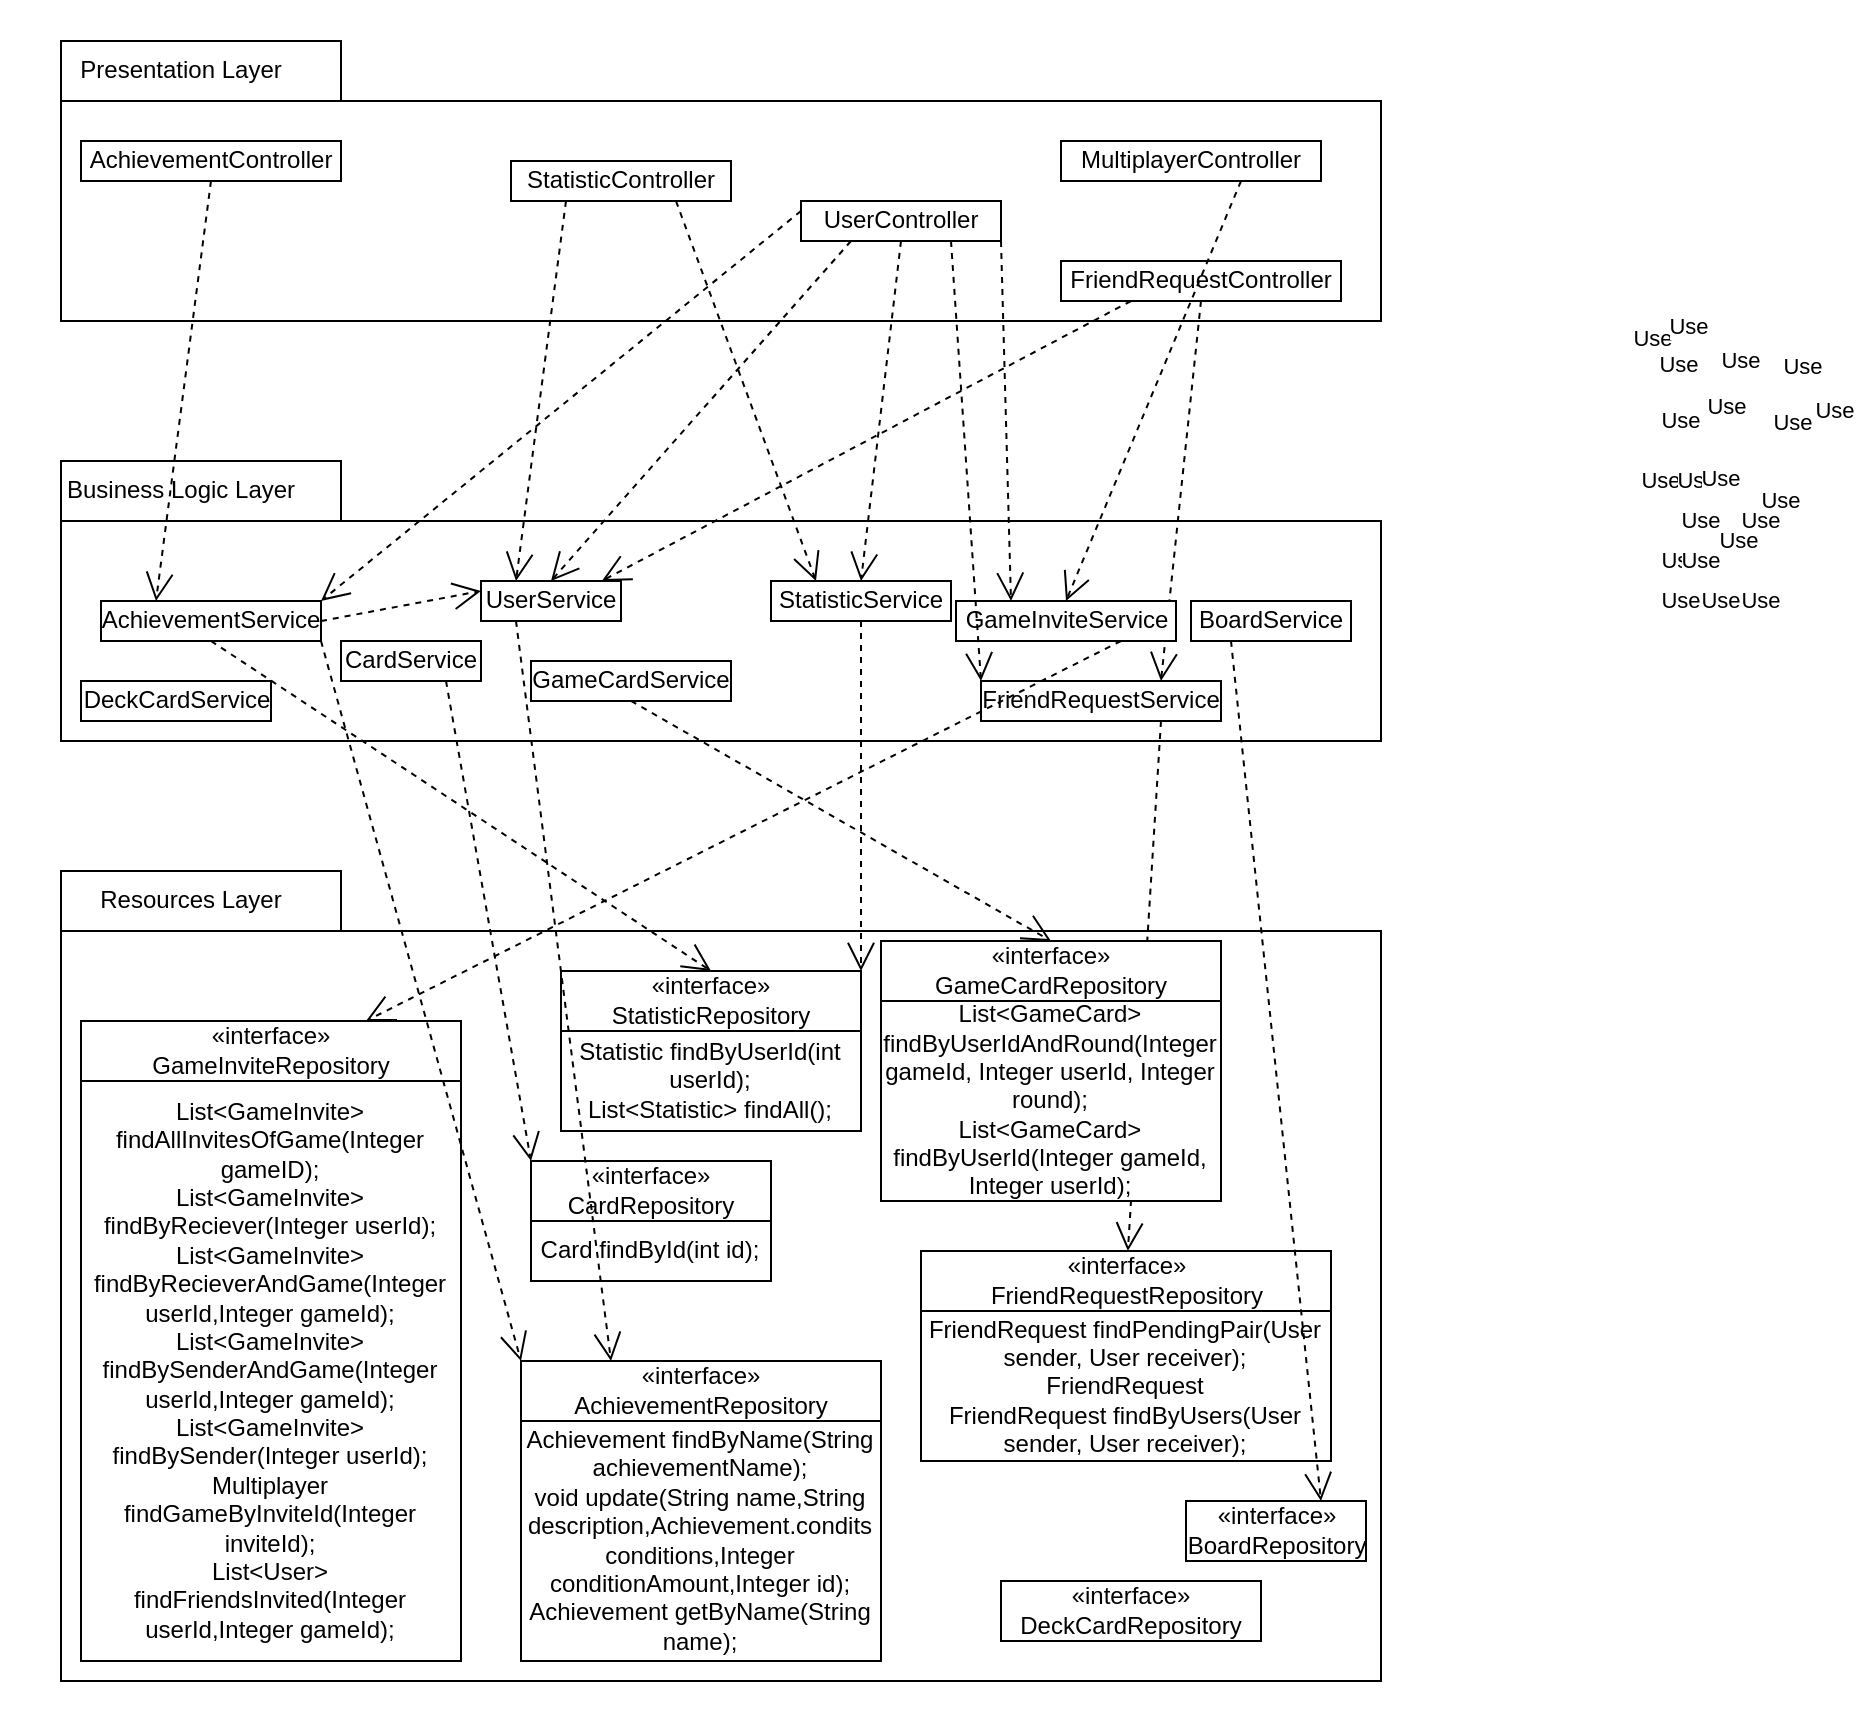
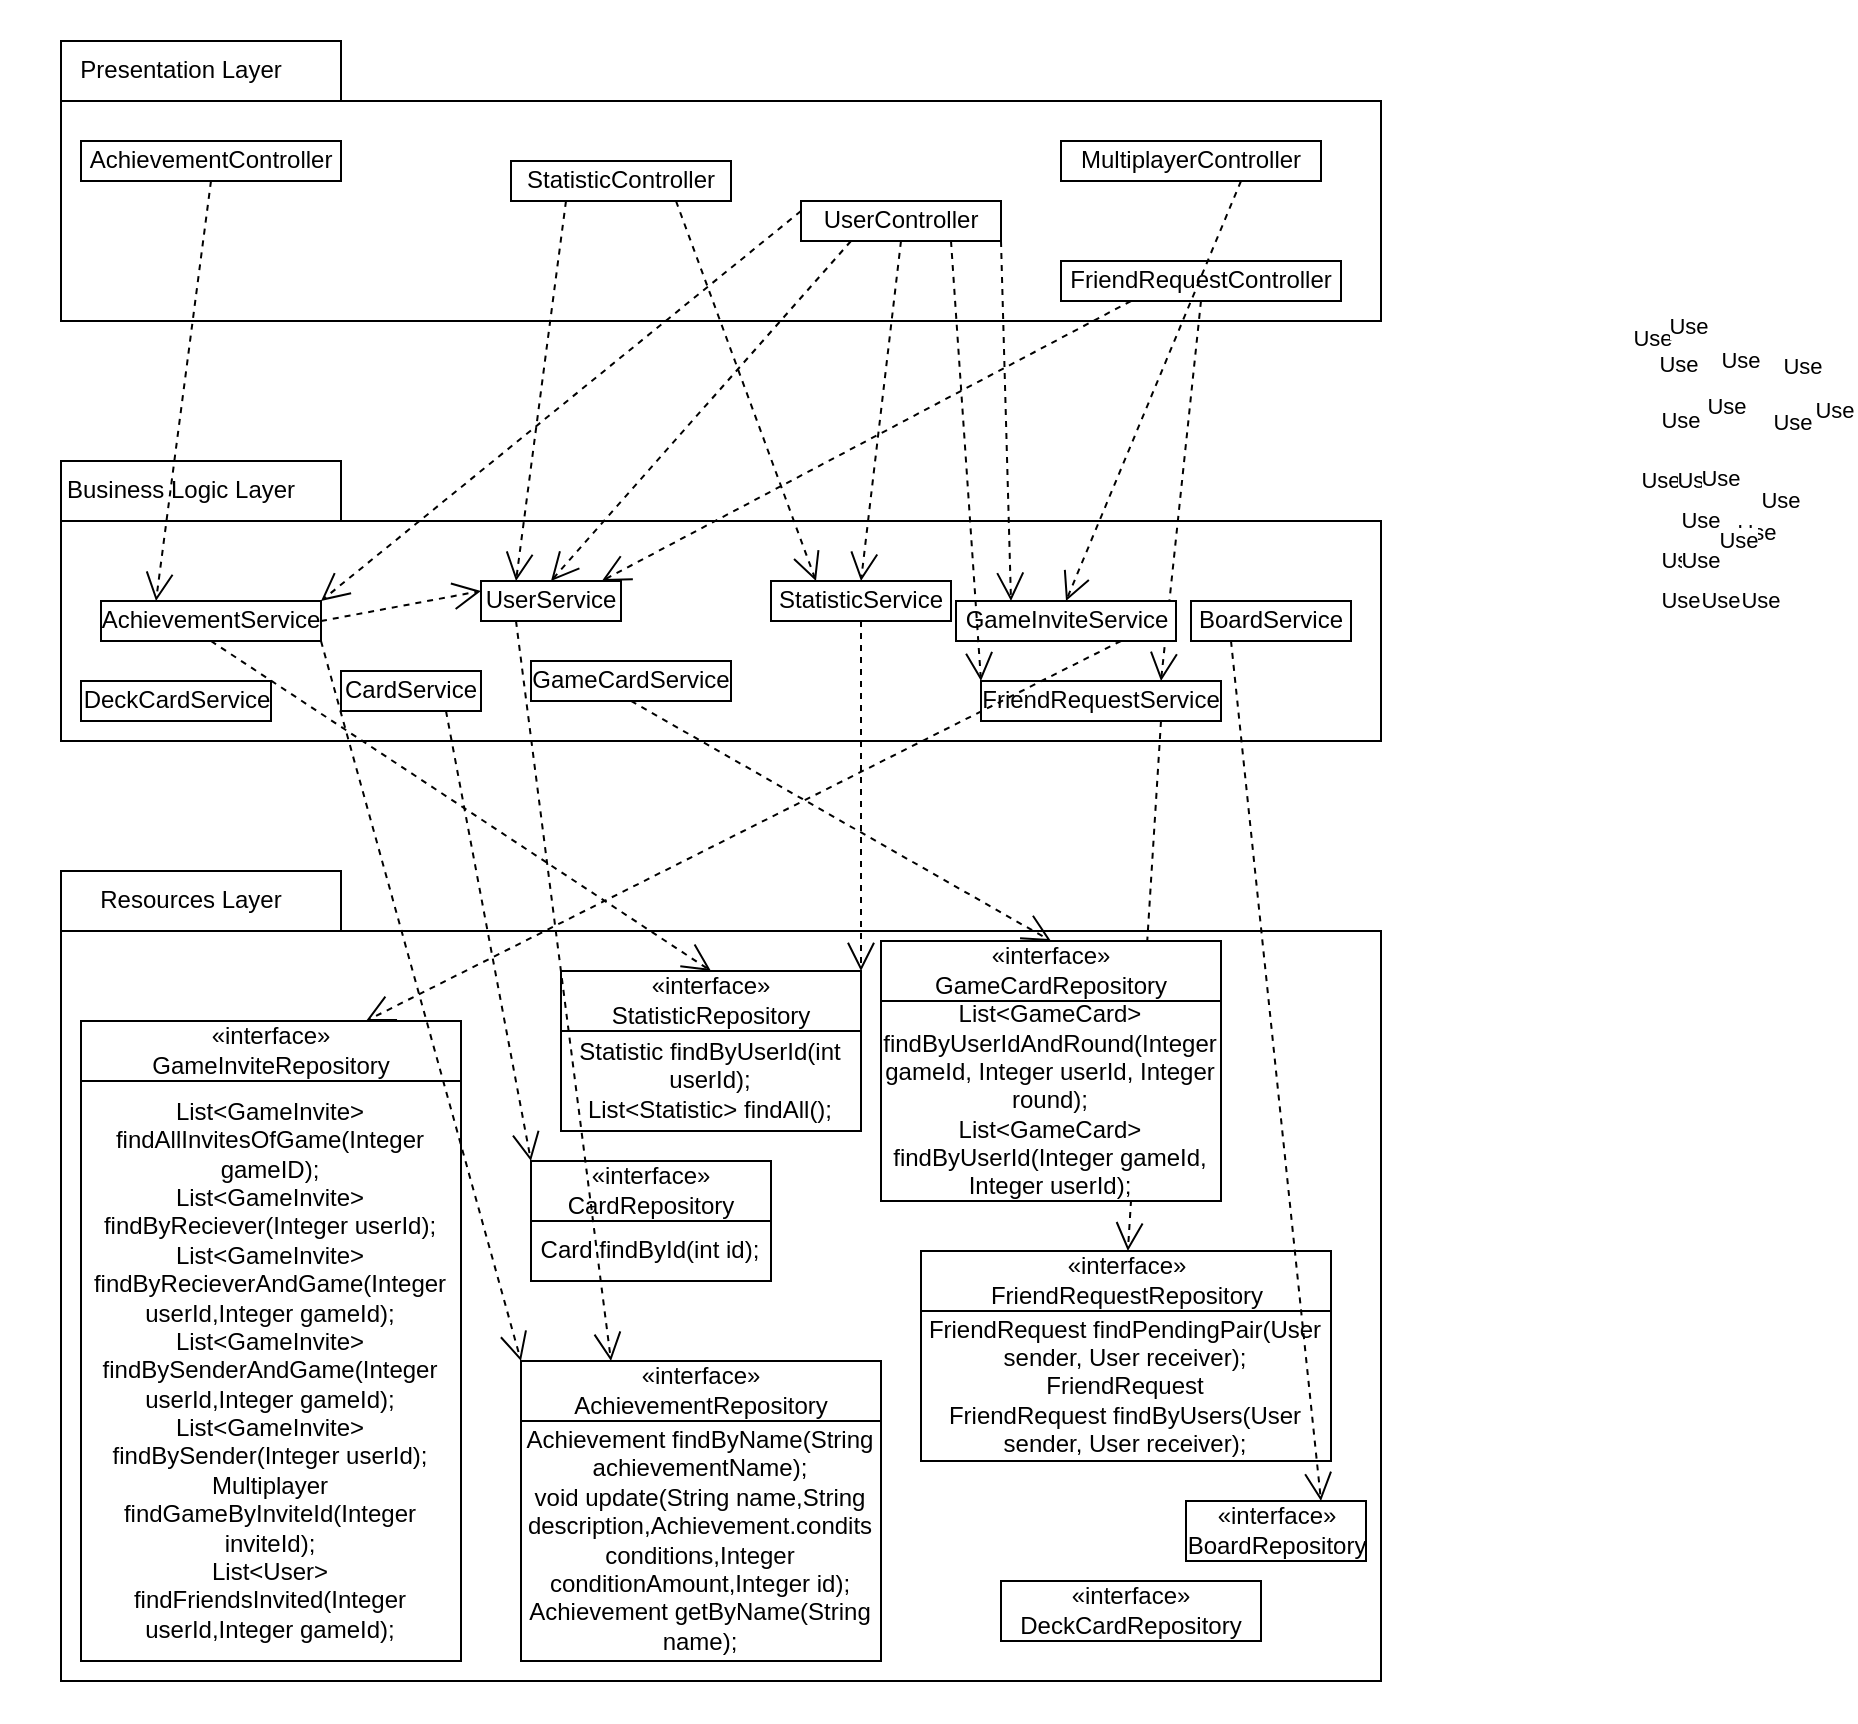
node "CardService": moved (411, 661) -> (411, 691)
